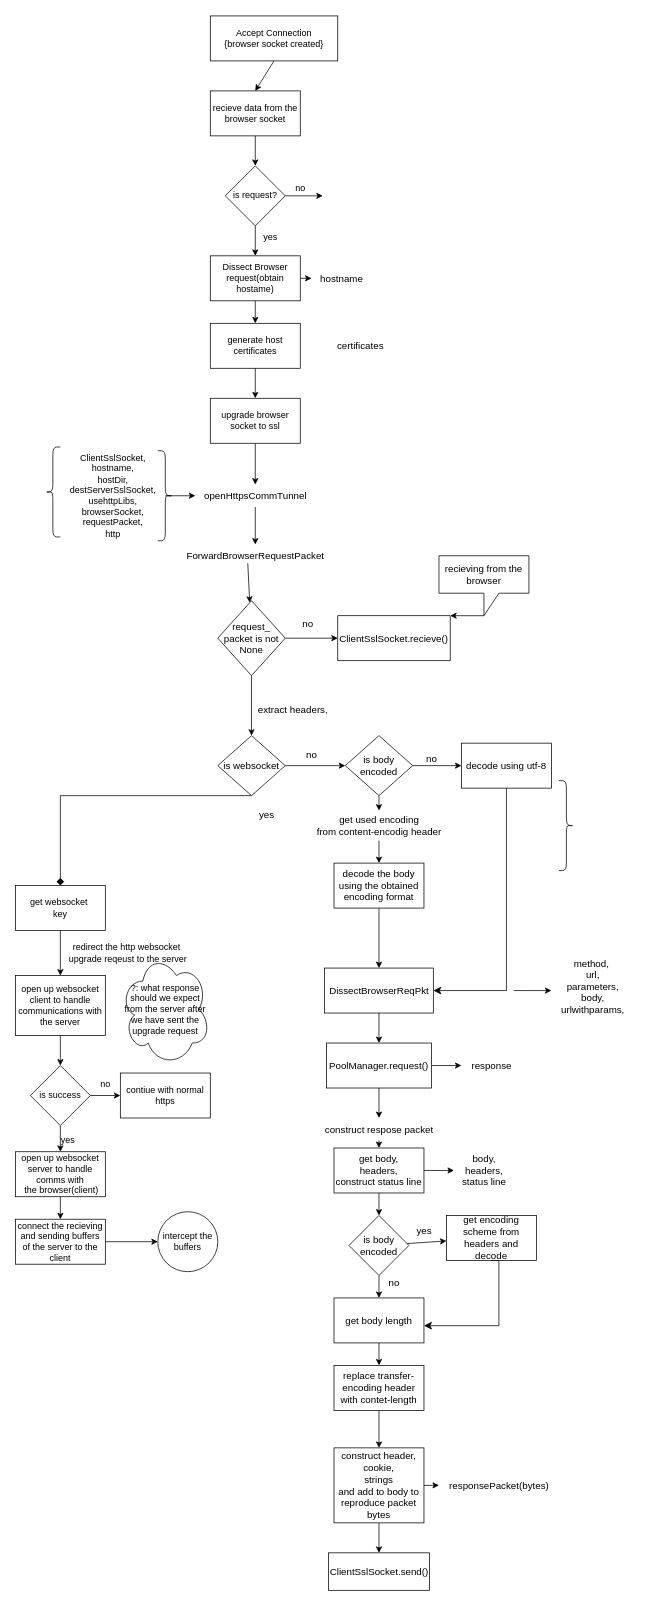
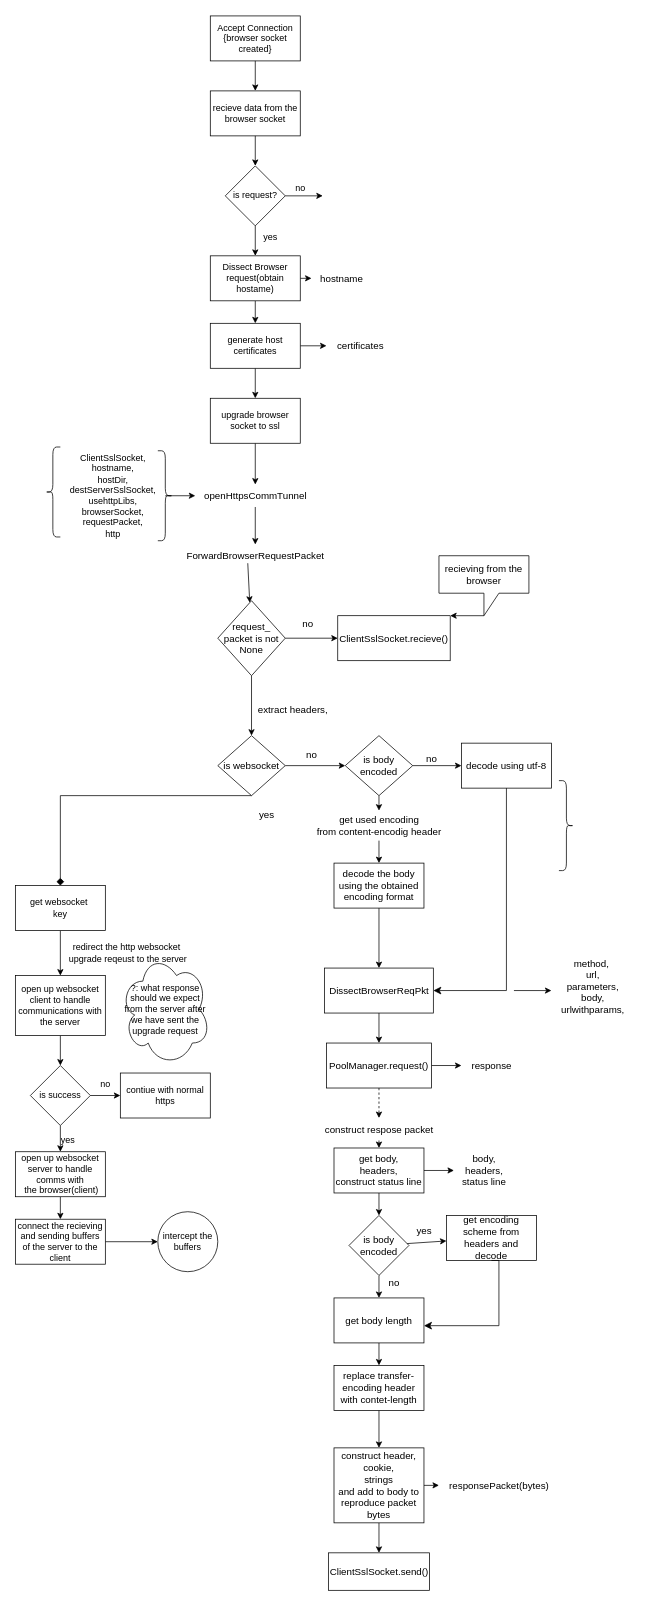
node "Accept Connection {browser socket created}": size 128x45 -> 90x45
edge "generate host certificates" -> "certificates": added
edge "PoolManager.request()" -> "construct respose packet": style solid -> dashed
